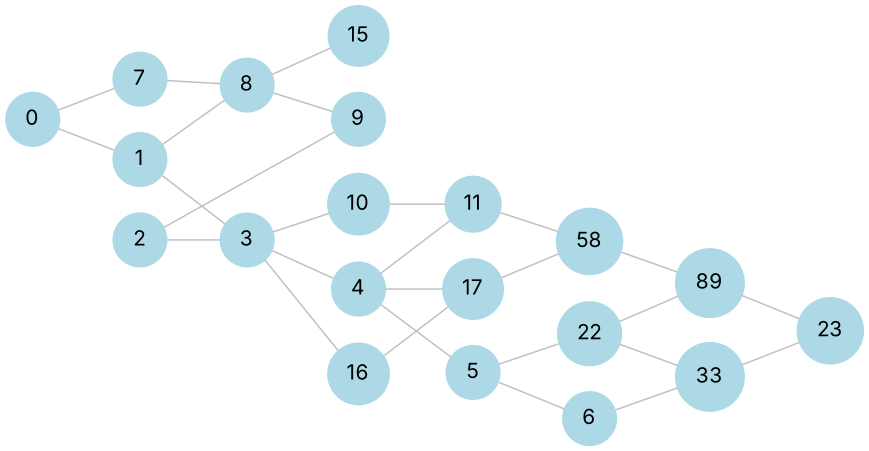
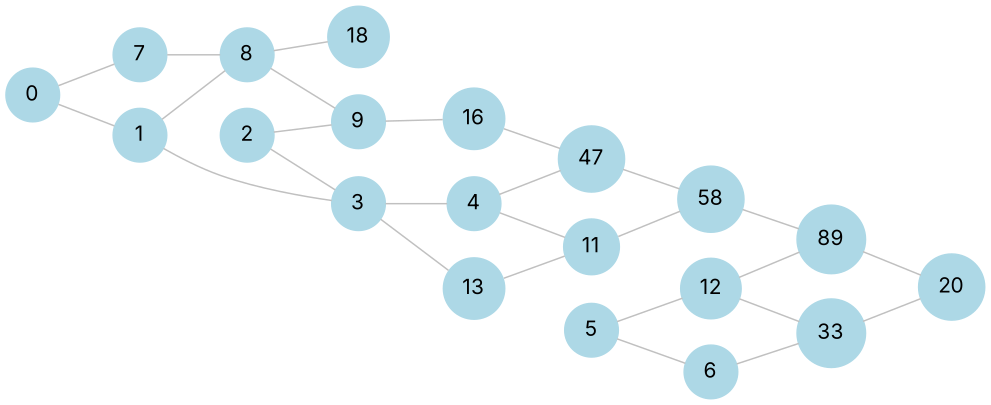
node "15": label "15" -> "18"
node "10": label "10" -> "13"
node "17": label "17" -> "47"
edge "3" -- "16": now "9" -- "16"
edge "4" -- "5": removed
node "23": label "23" -> "20"
node "22": label "22" -> "12"
